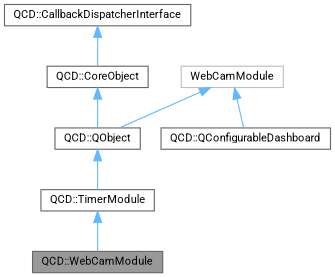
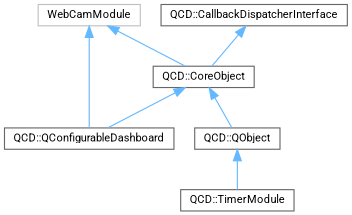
edge "QCD::QConfigurableDashboard" -> "QCD::CoreObject": added
edge "QCD::QObject" -> "WebCamModule": now "QCD::CoreObject" -> "WebCamModule"
node "QCD::WebCamModule": removed
